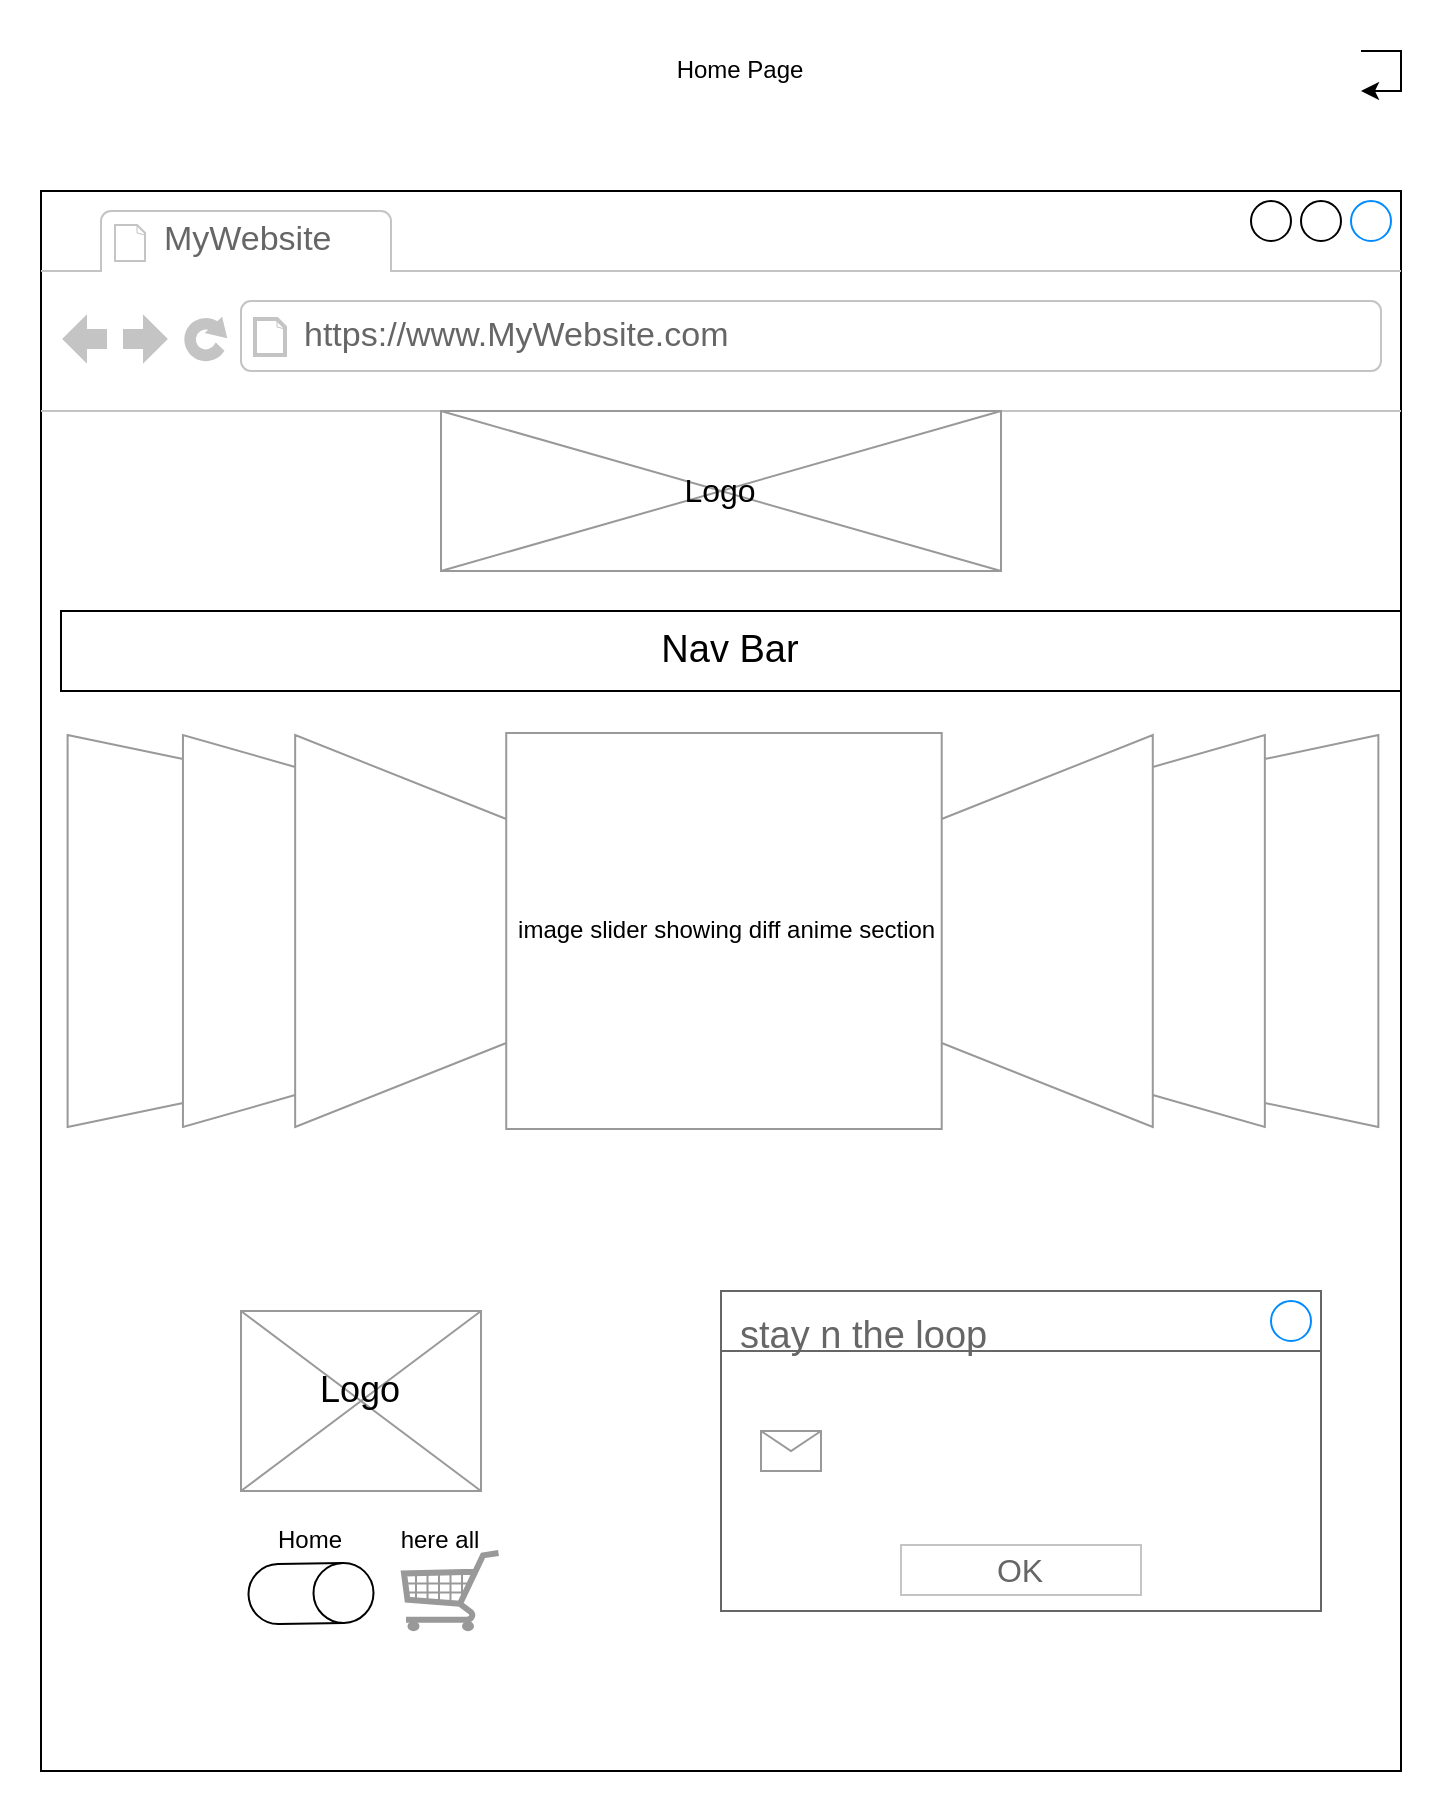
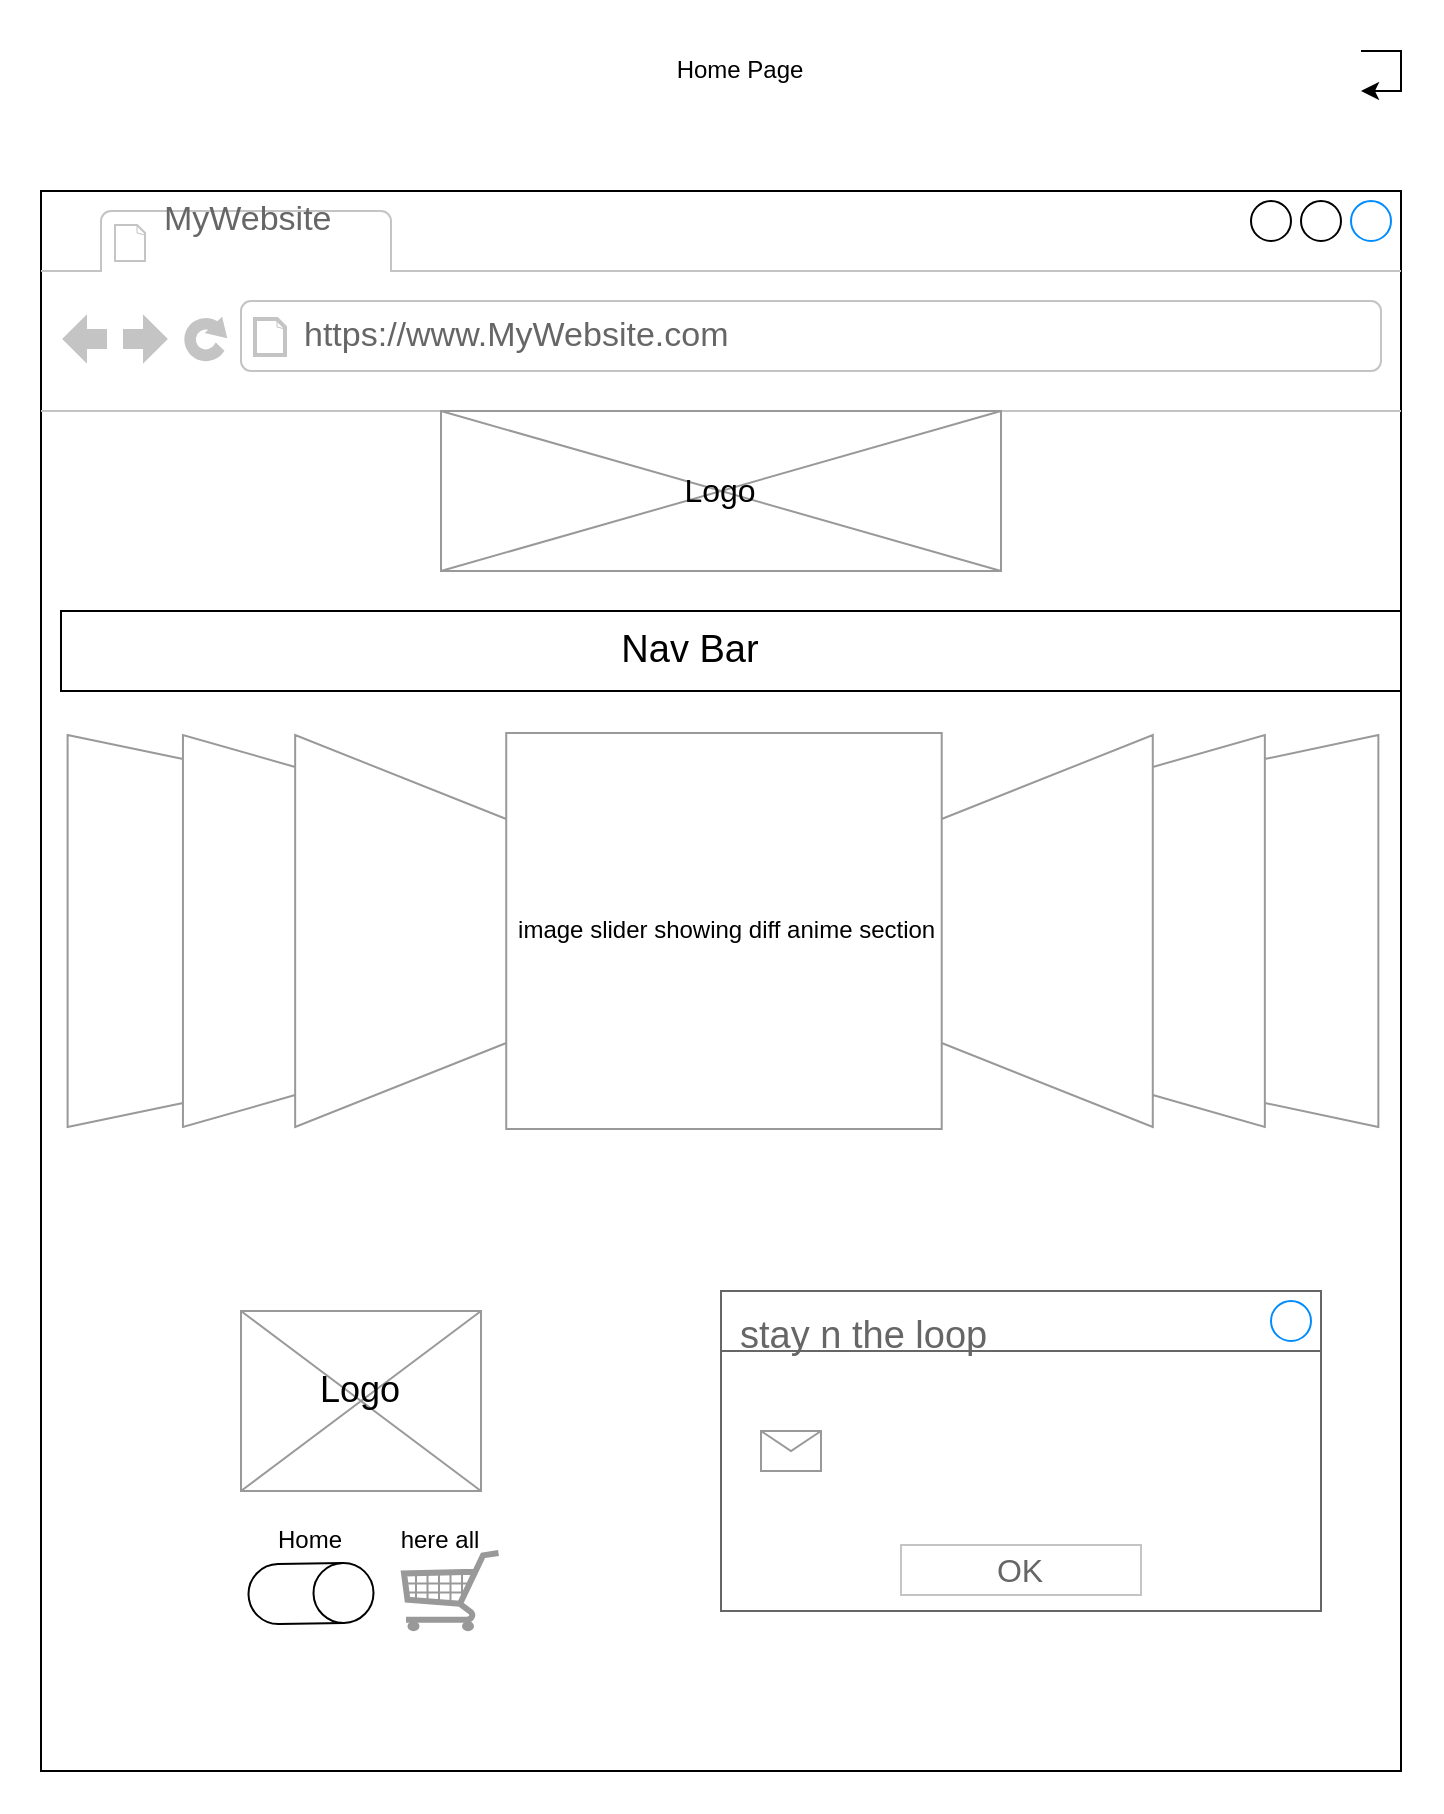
node "MyWebsite": moved (271, 241) -> (271, 221)
node "Nav Bar": moved (731, 651) -> (691, 651)
